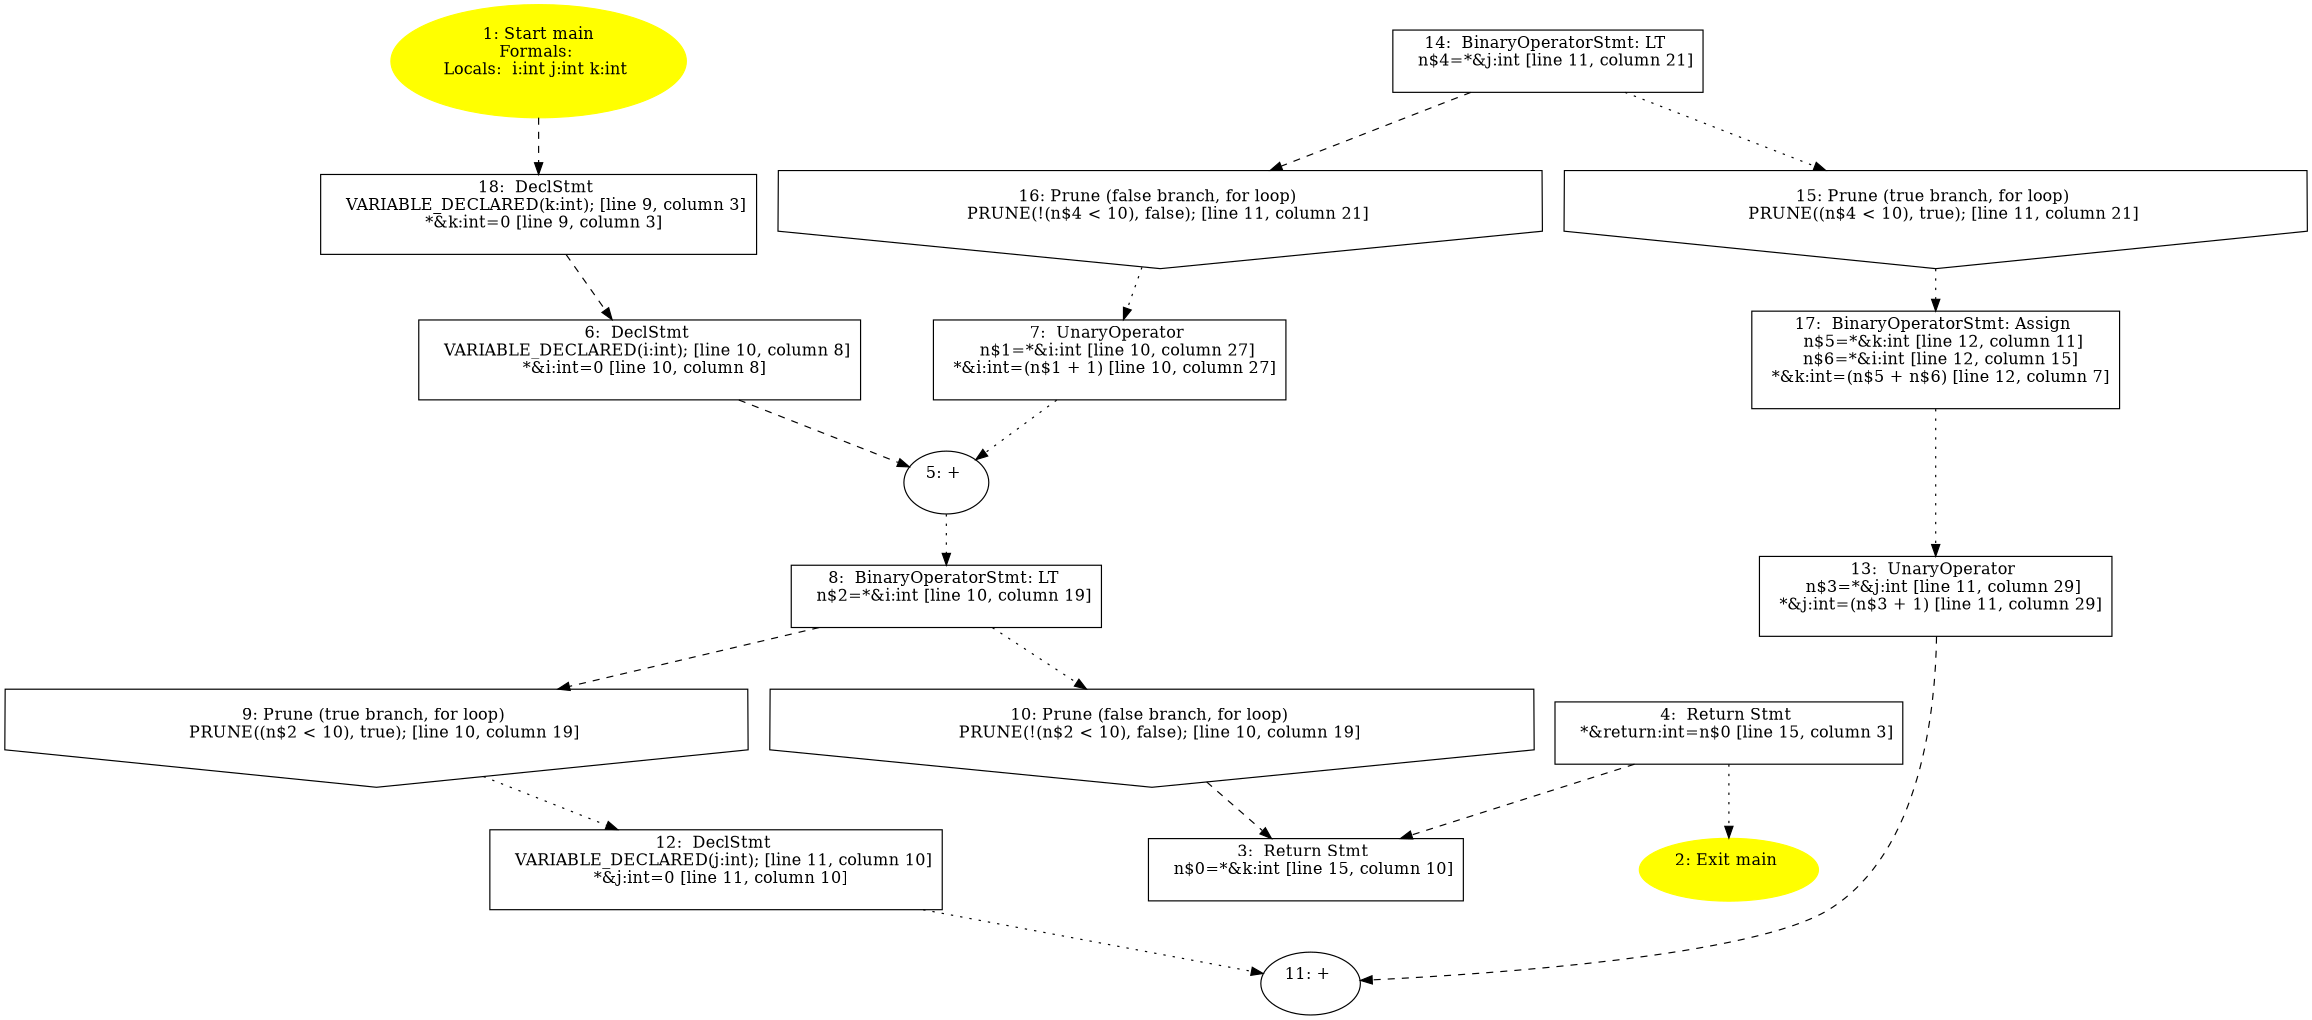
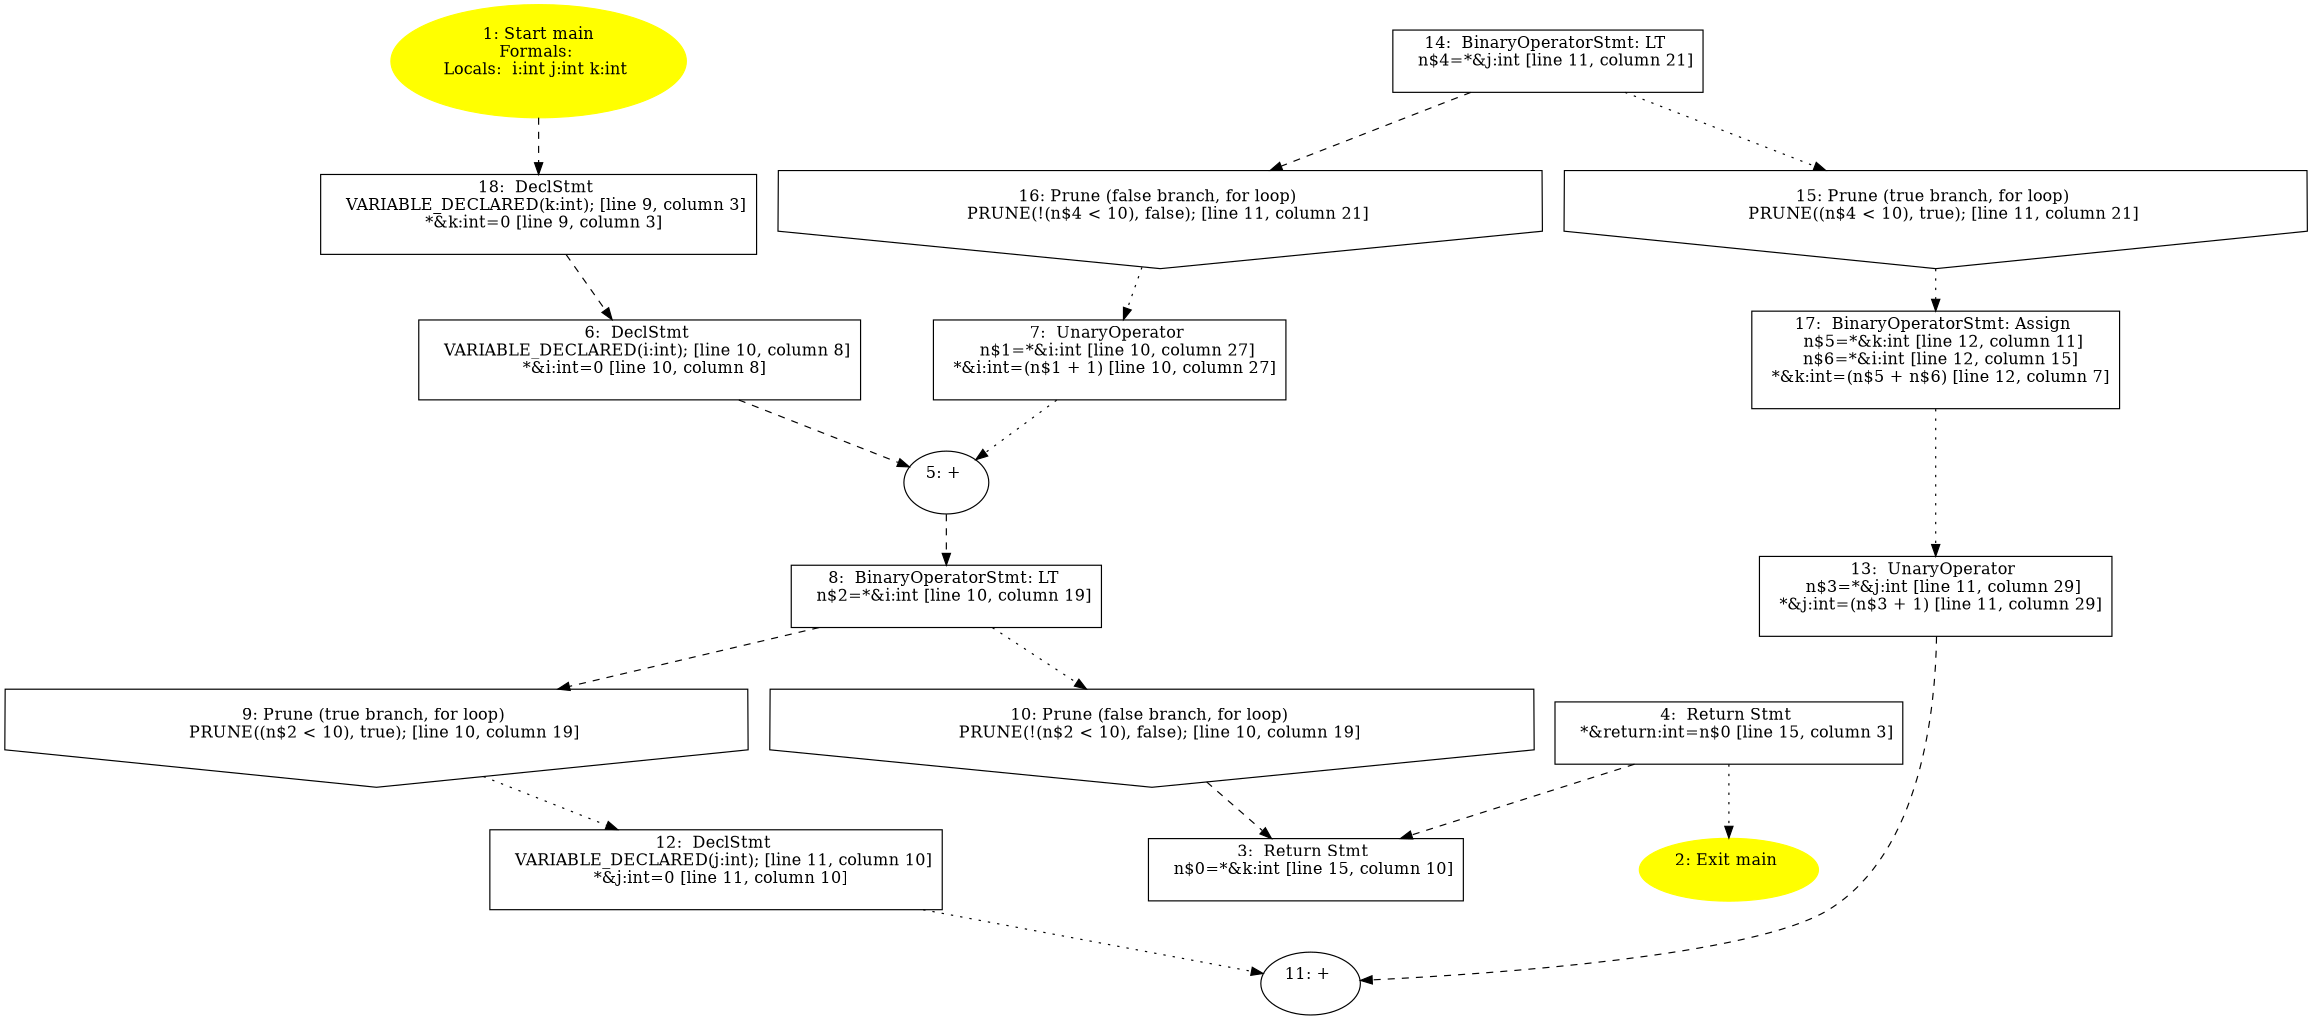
edge "5: +" -> "8:  BinaryOperatorStmt: LT n$2=*&i:int [line 10, column 19]": style dotted -> dashed
